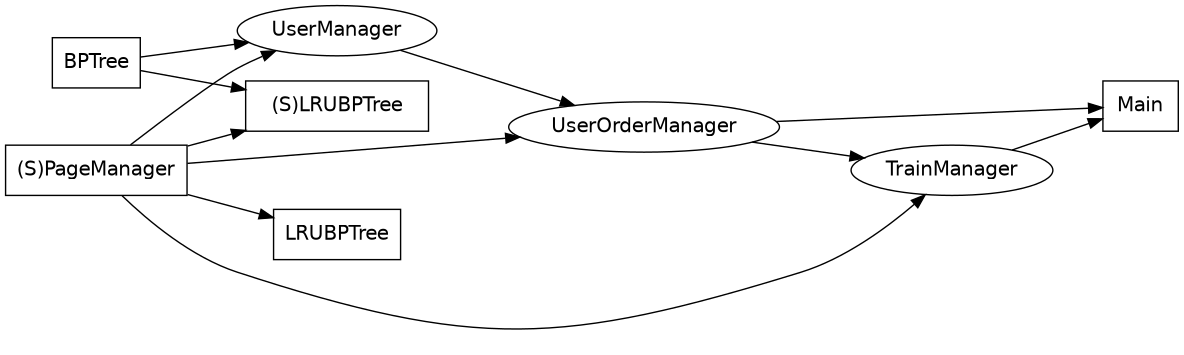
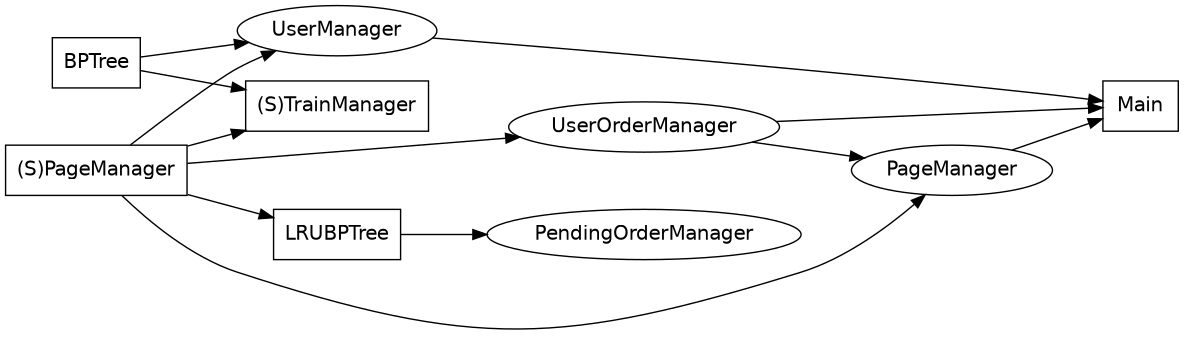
edge "UserManager" -> "UserOrderManager": now "UserManager" -> "Main"
node "(S)LRUBPTree": label "(S)LRUBPTree" -> "(S)TrainManager"
node "TrainManager": label "TrainManager" -> "PageManager"
node "PendingOrderManager": added
